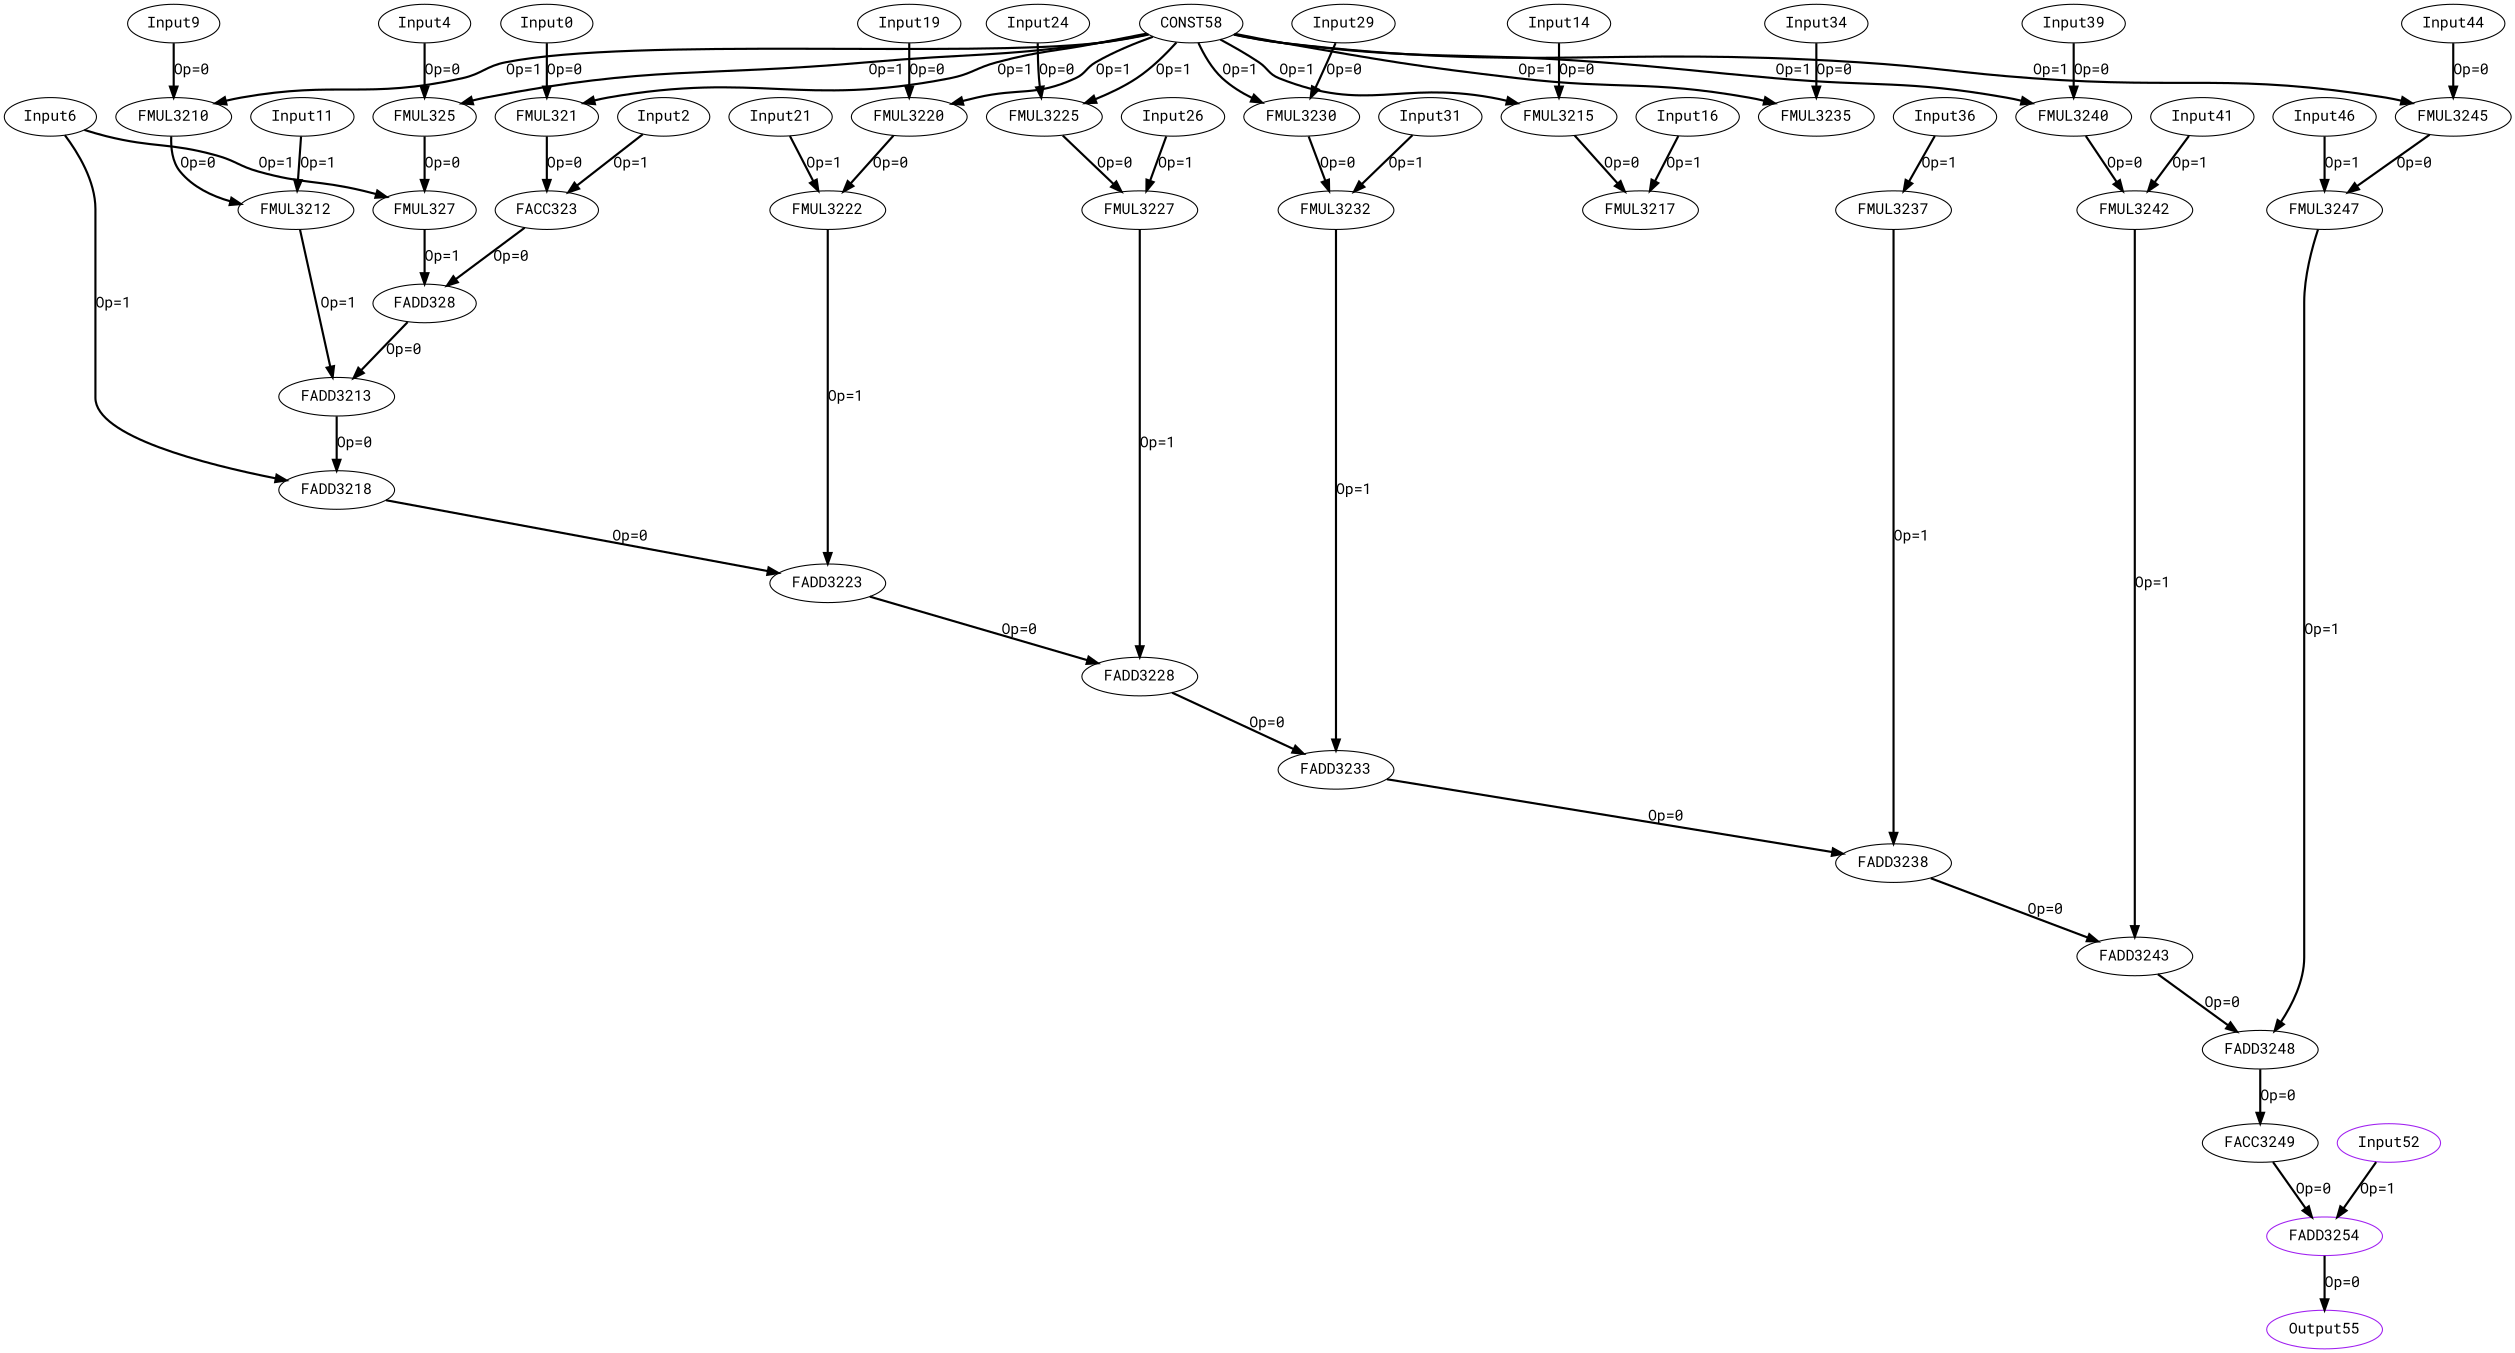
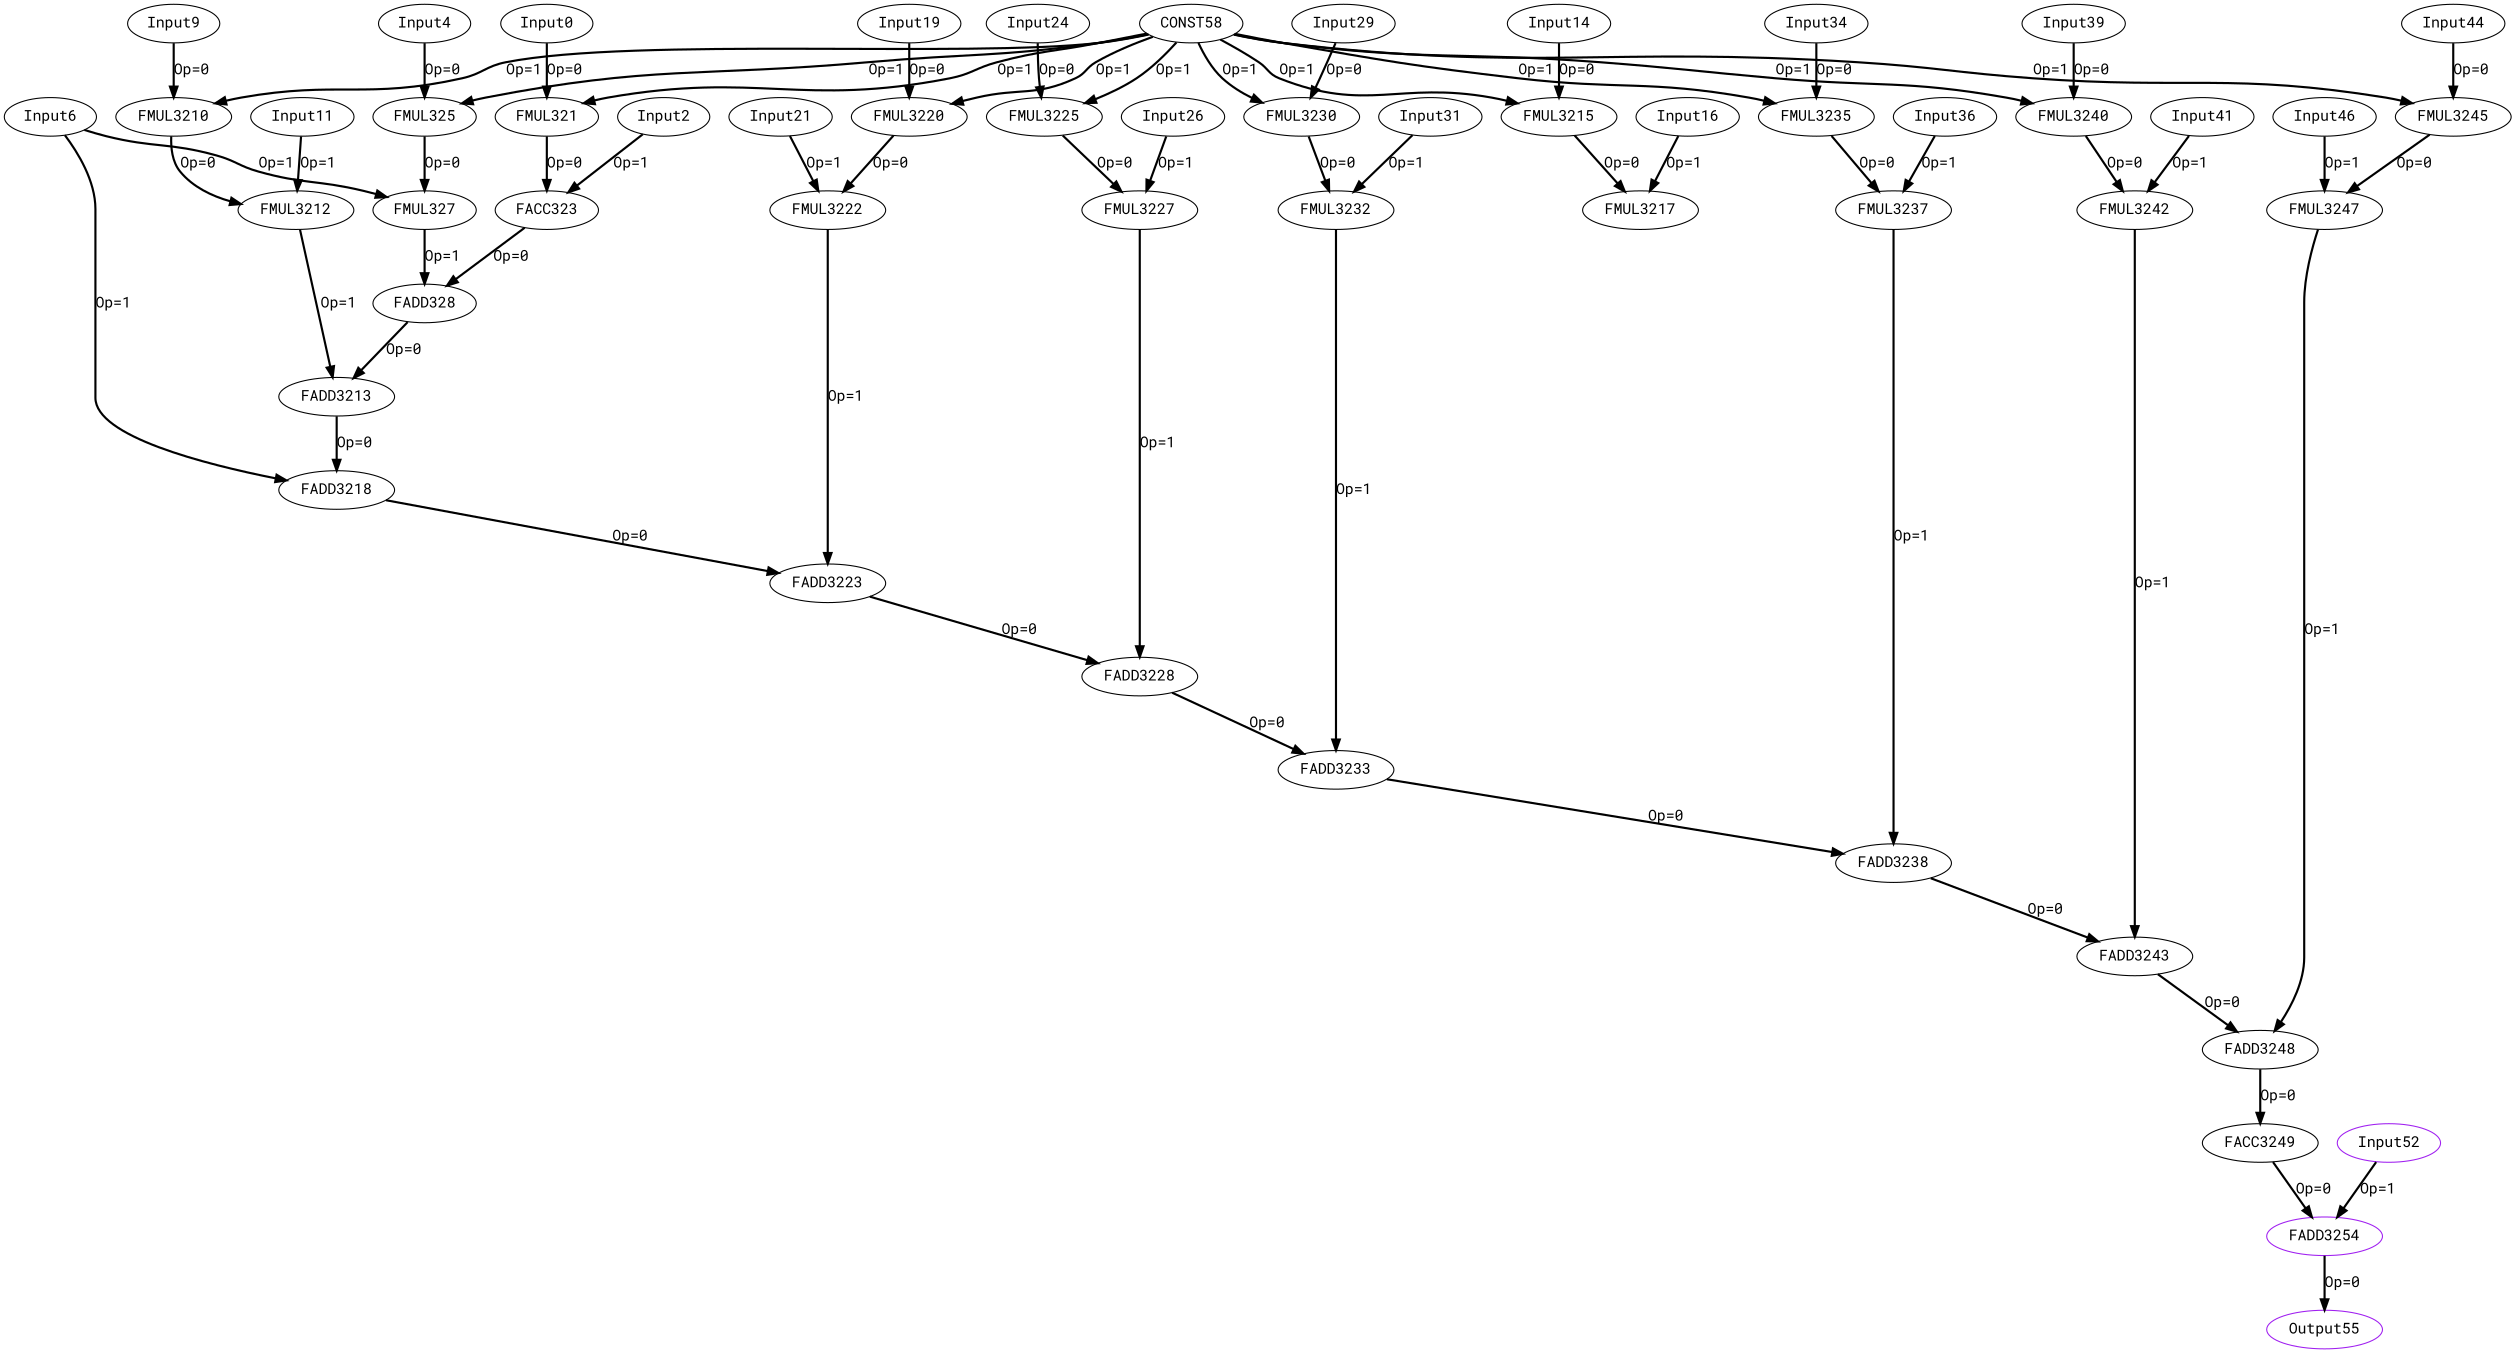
edge "FMUL3235" -> "FMUL3237": added, label "Op=0"
